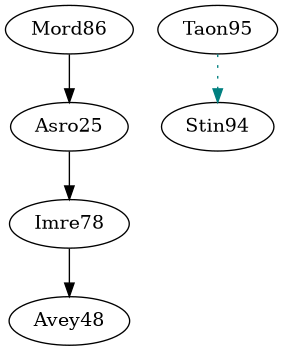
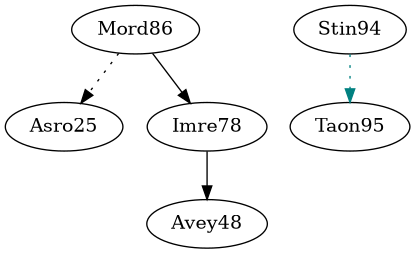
edge "Mord86" -> "Asro25": style solid -> dotted
edge "Taon95" -> "Stin94": reversed
edge "Asro25" -> "Imre78": now "Mord86" -> "Imre78"
